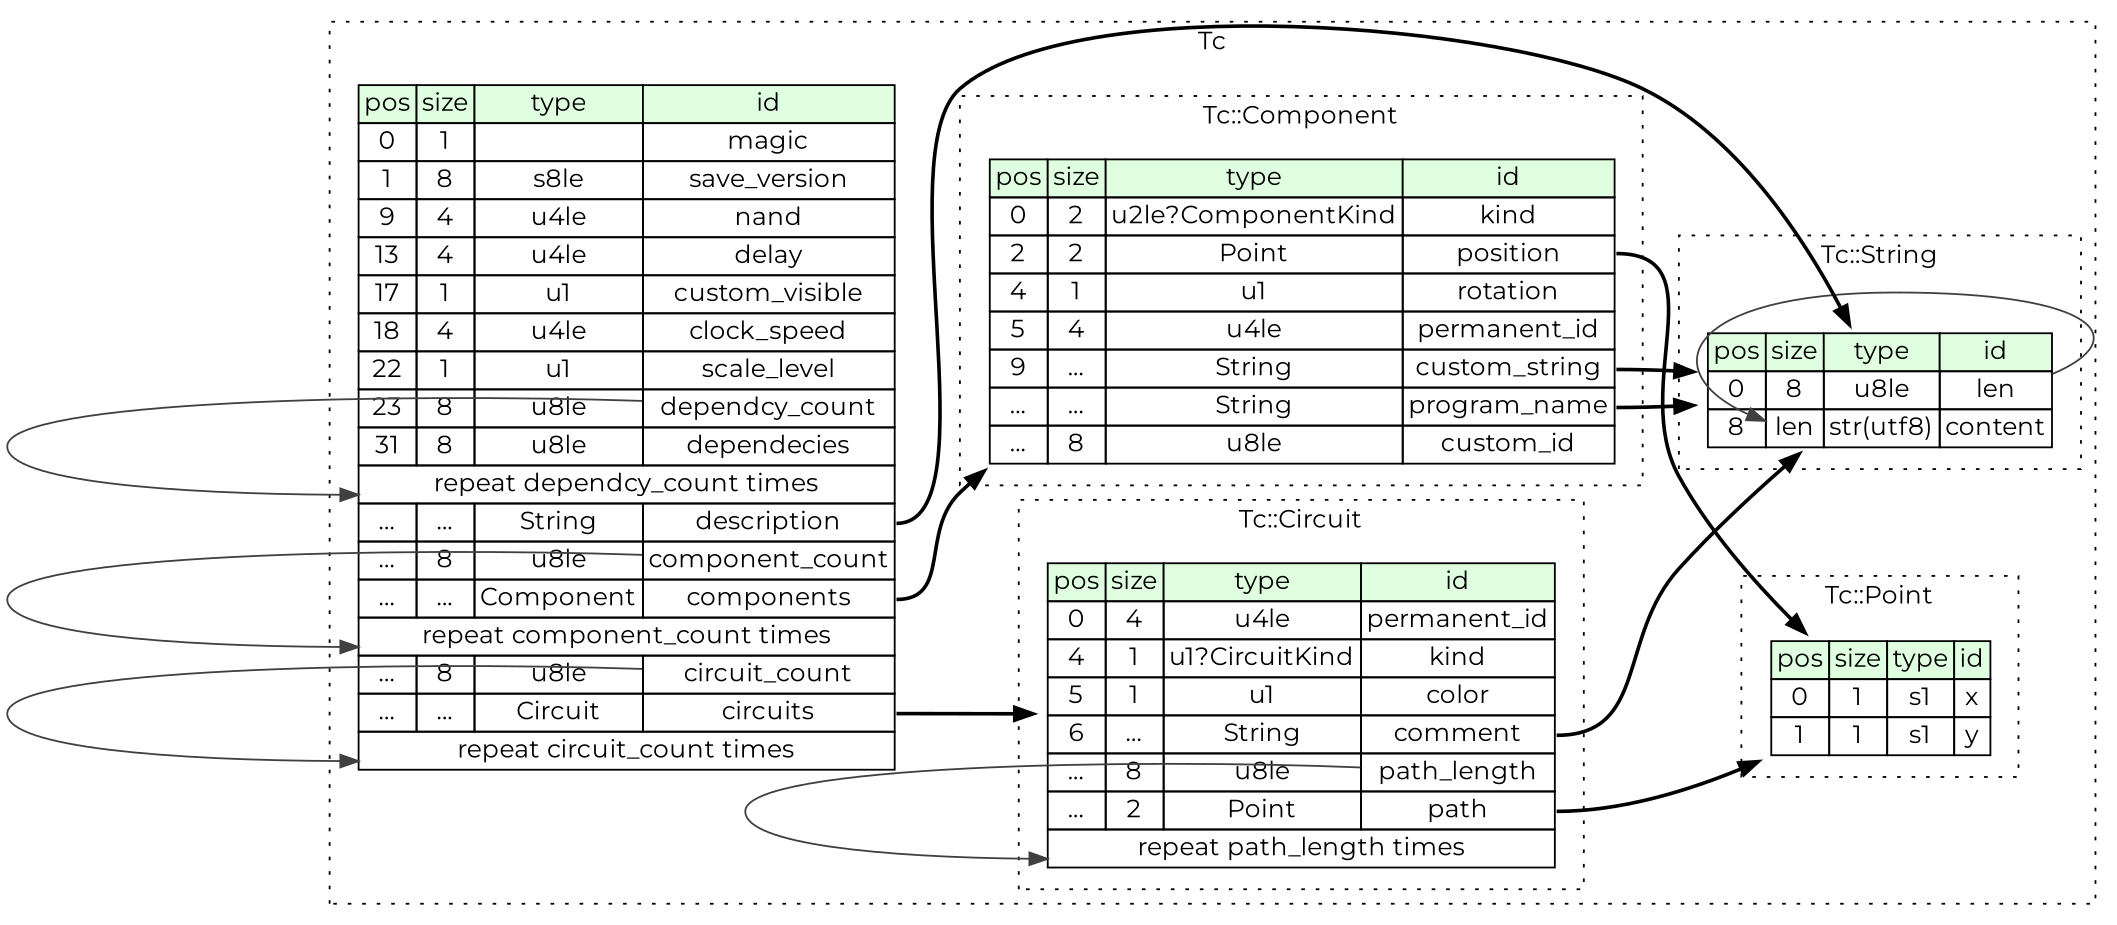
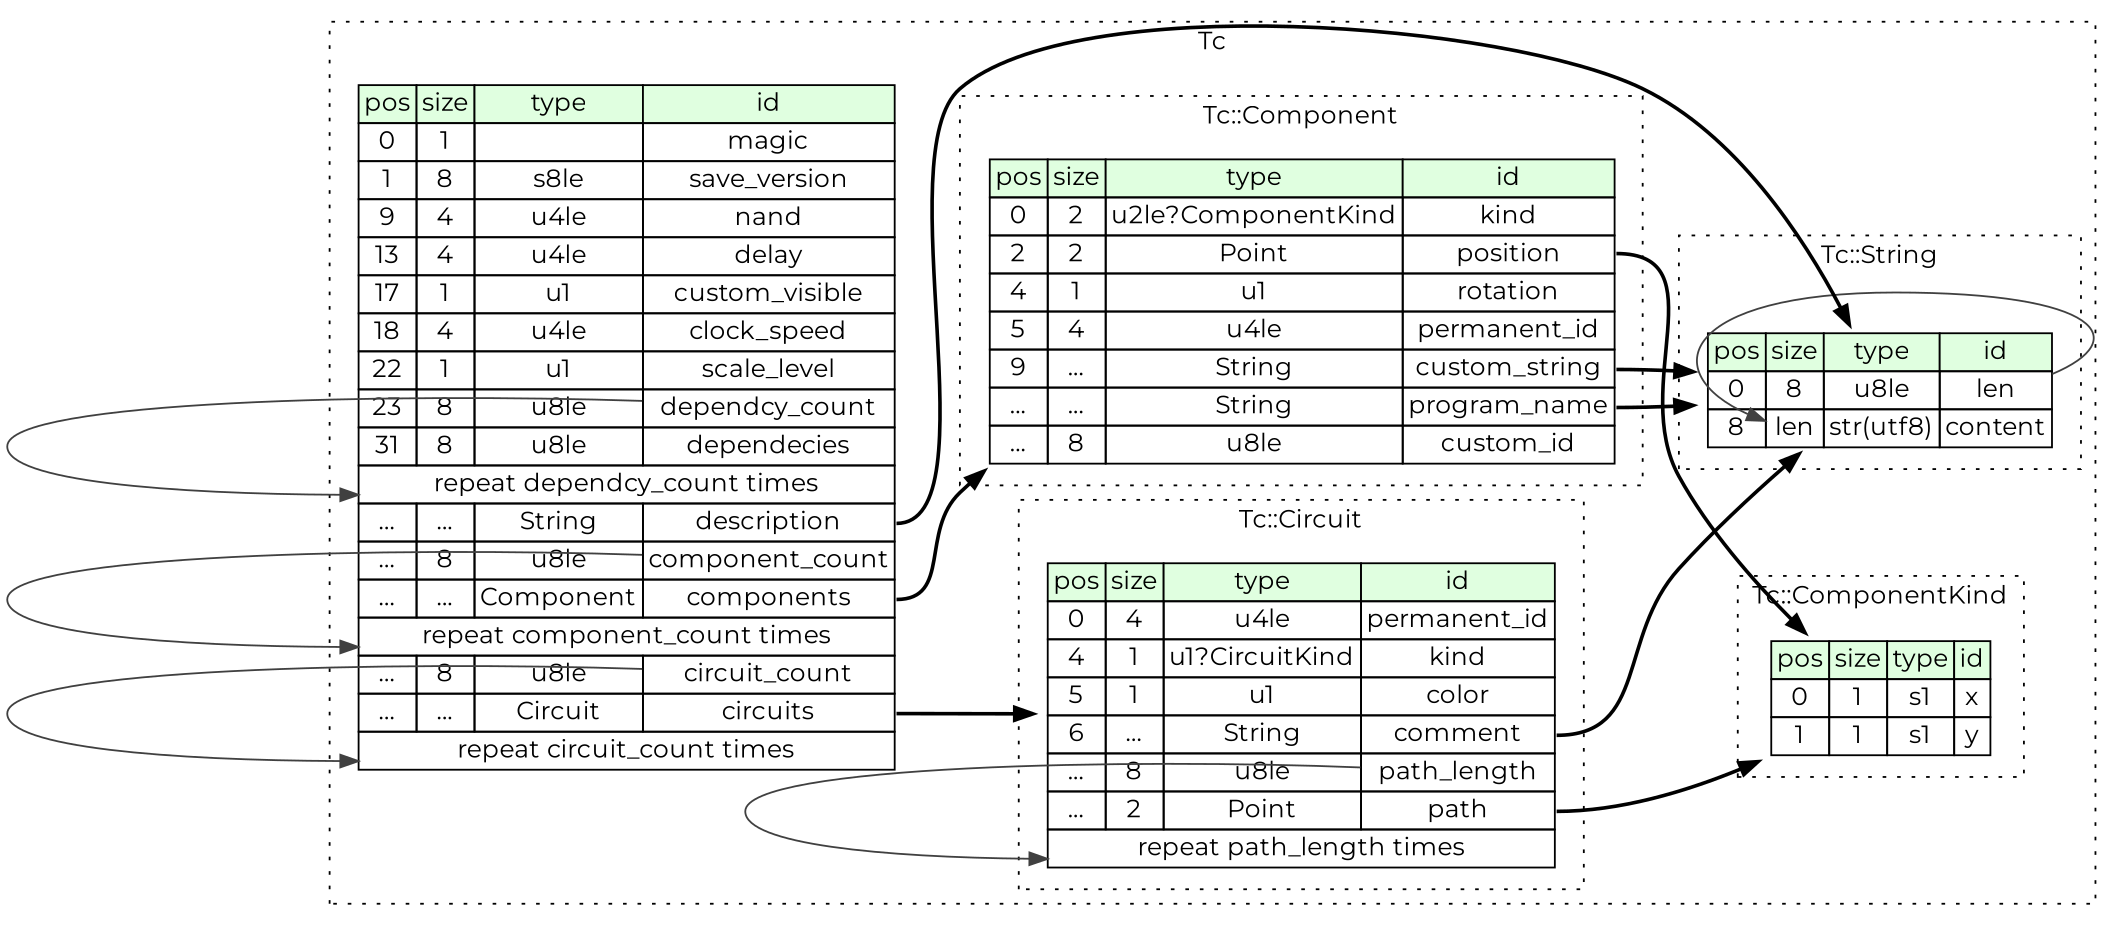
cluster "Tc::Point": label "Tc::Point" -> "Tc::ComponentKind"
